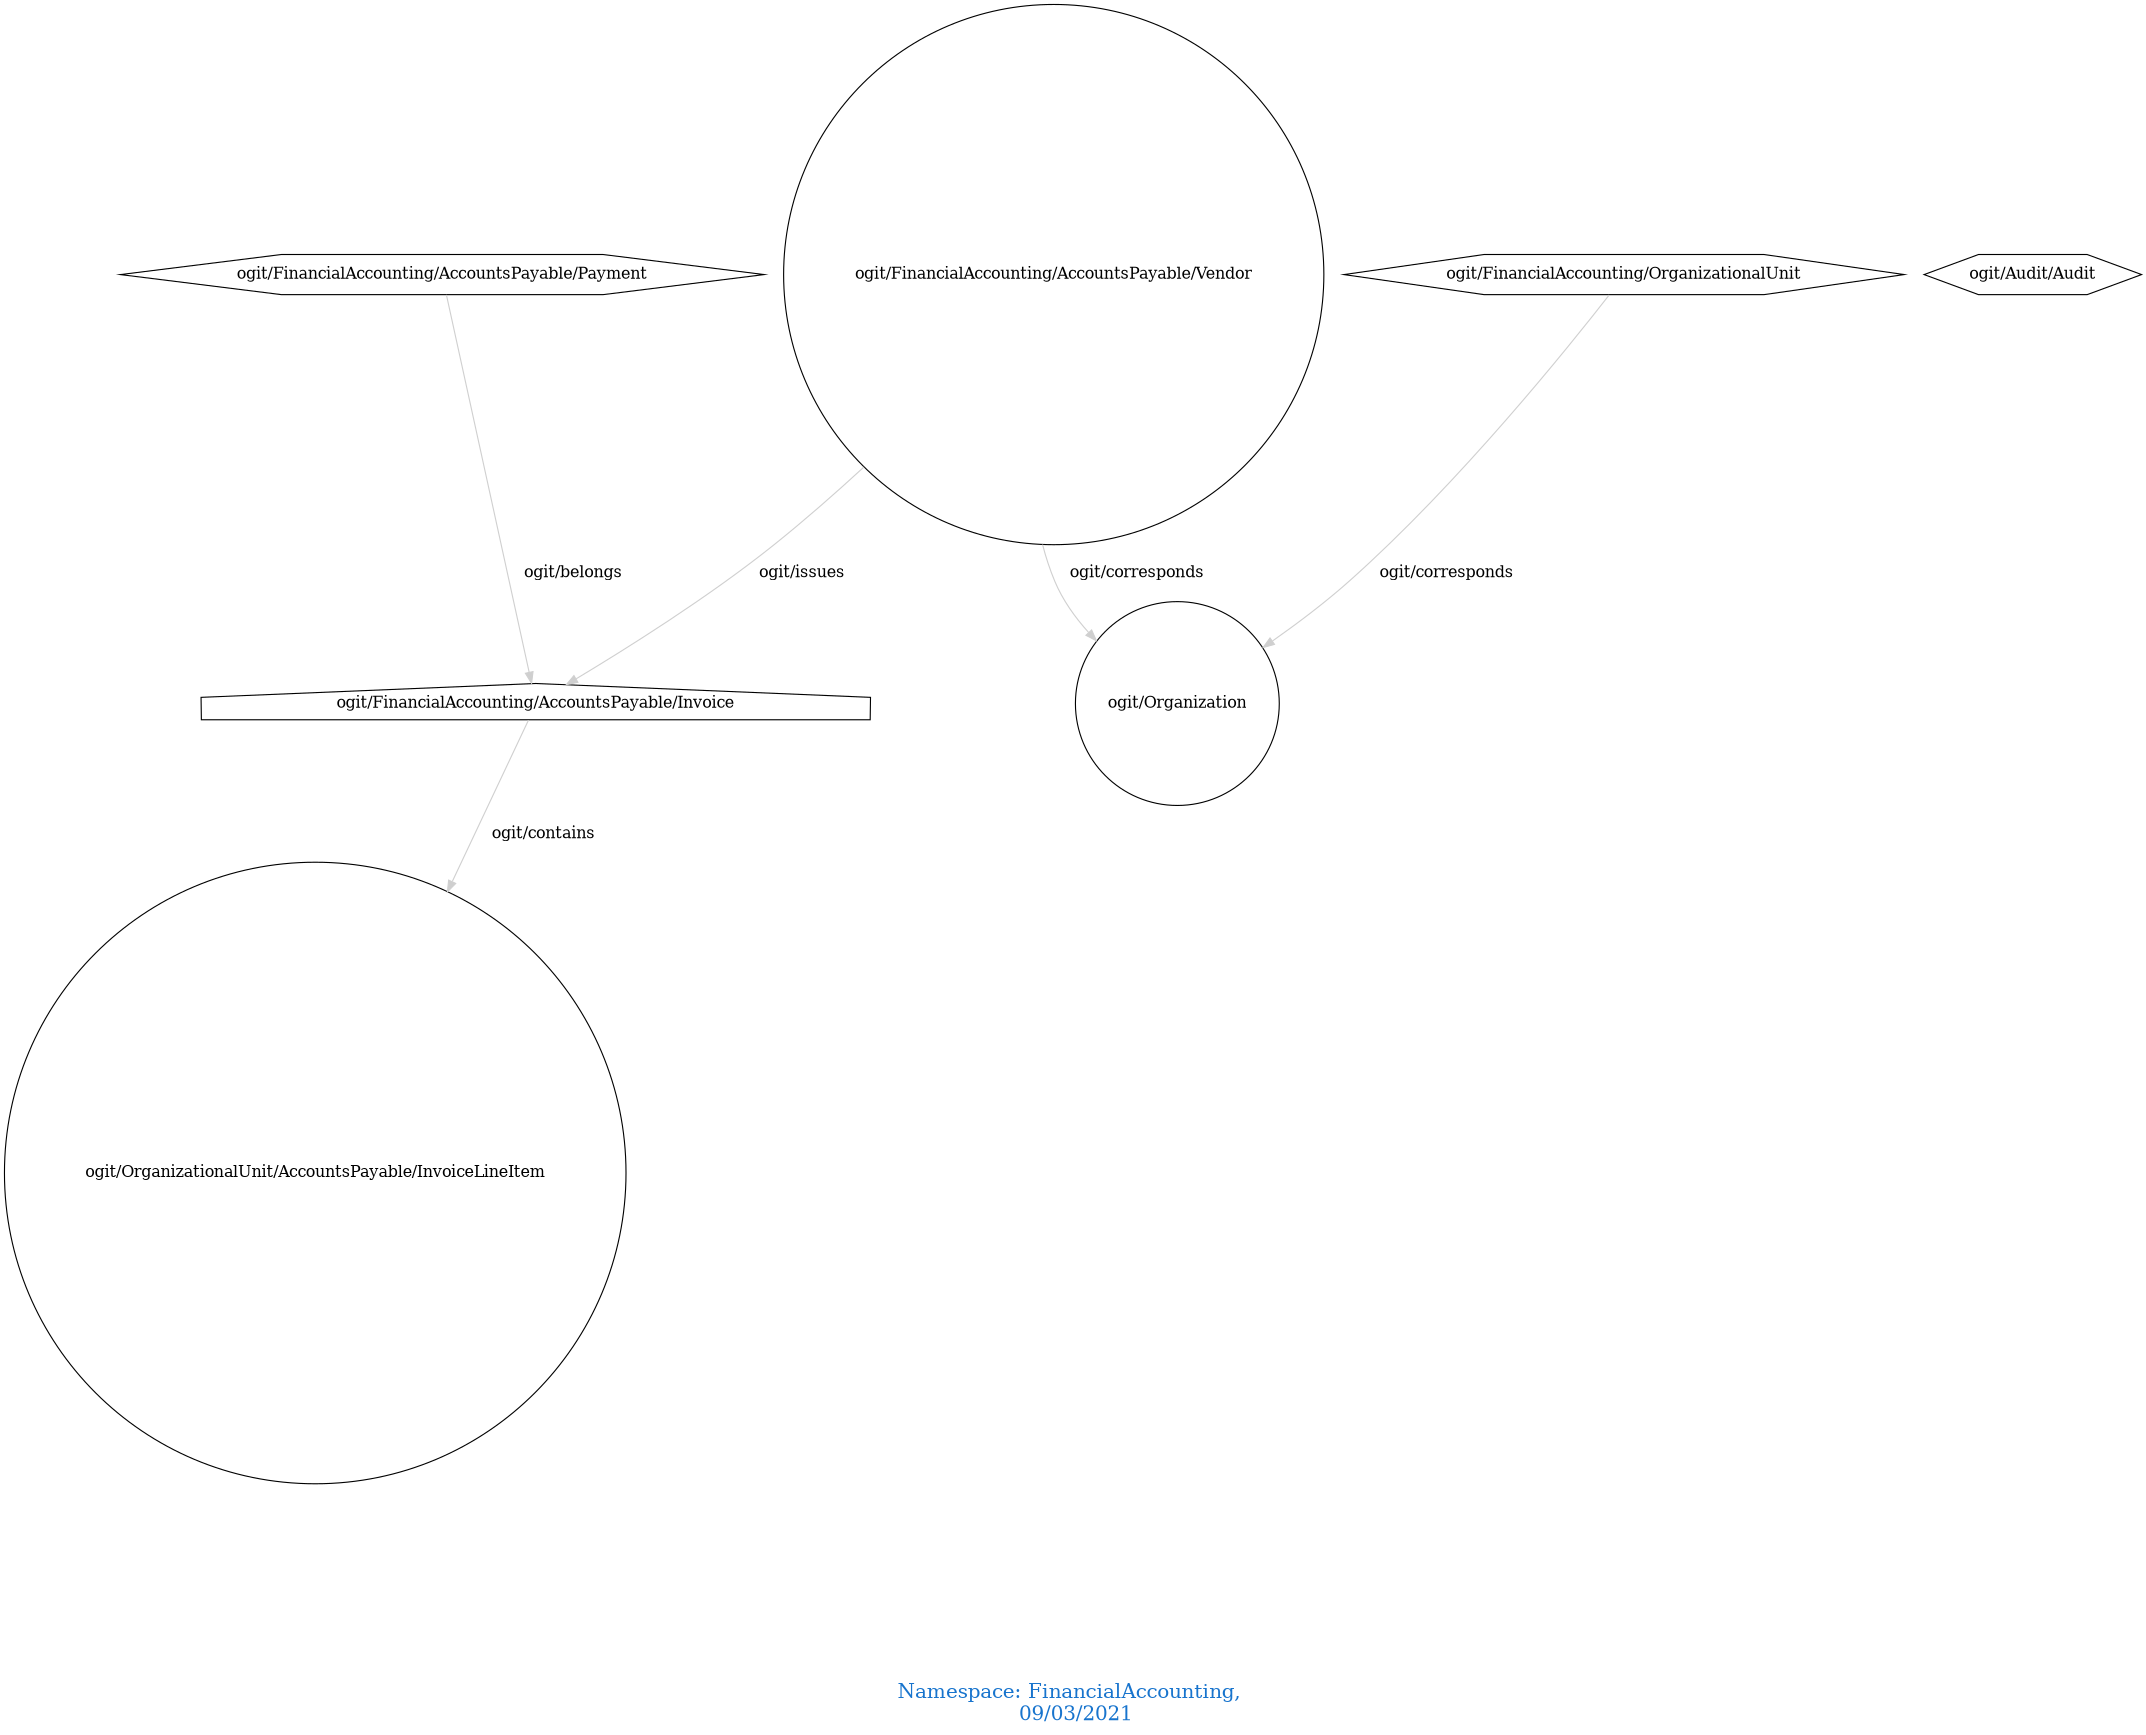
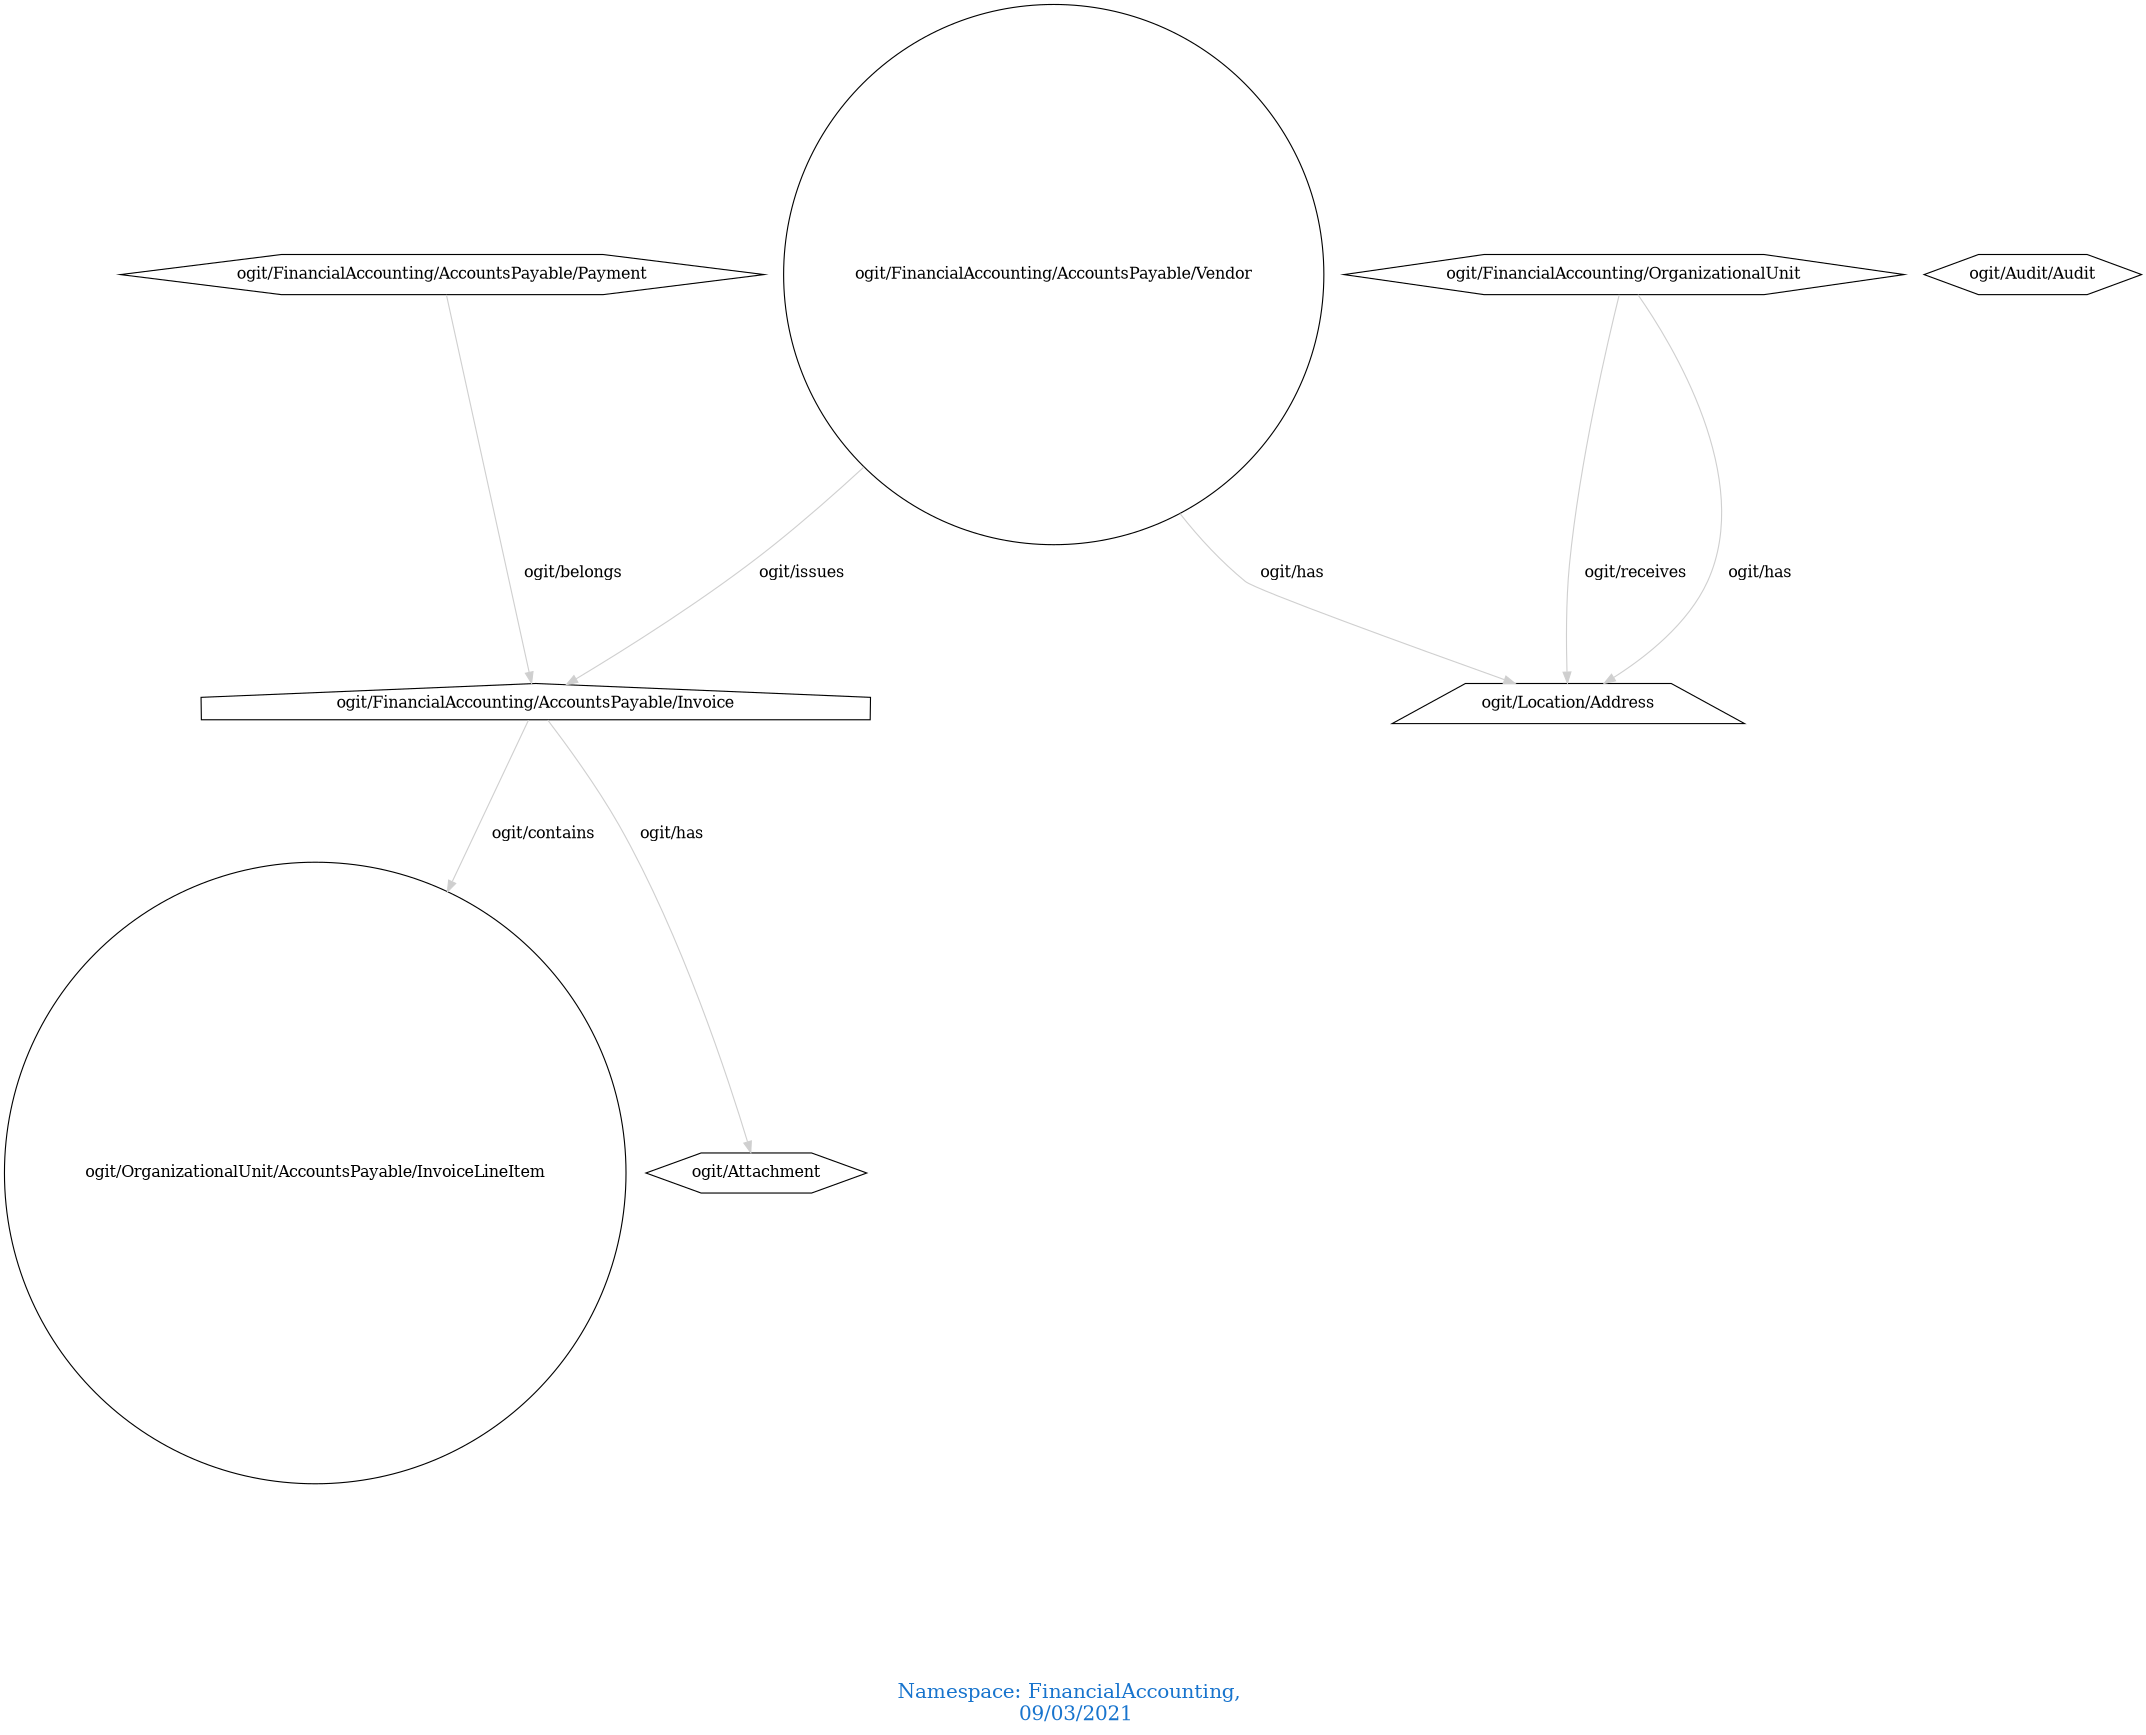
node "ogit/Organization": removed
node "ogit/Location/Address": added
node "ogit/Attachment": added
